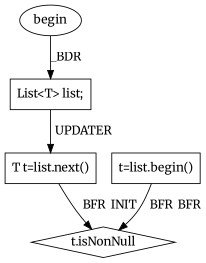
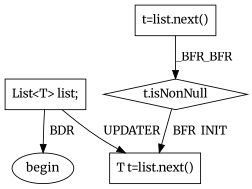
edge "begin" -> "List<T> list;": reversed
node "t=list.begin()": label "t=list.begin()" -> "t=list.next()"
edge "T t=list.next()" -> "t.isNonNull": reversed
